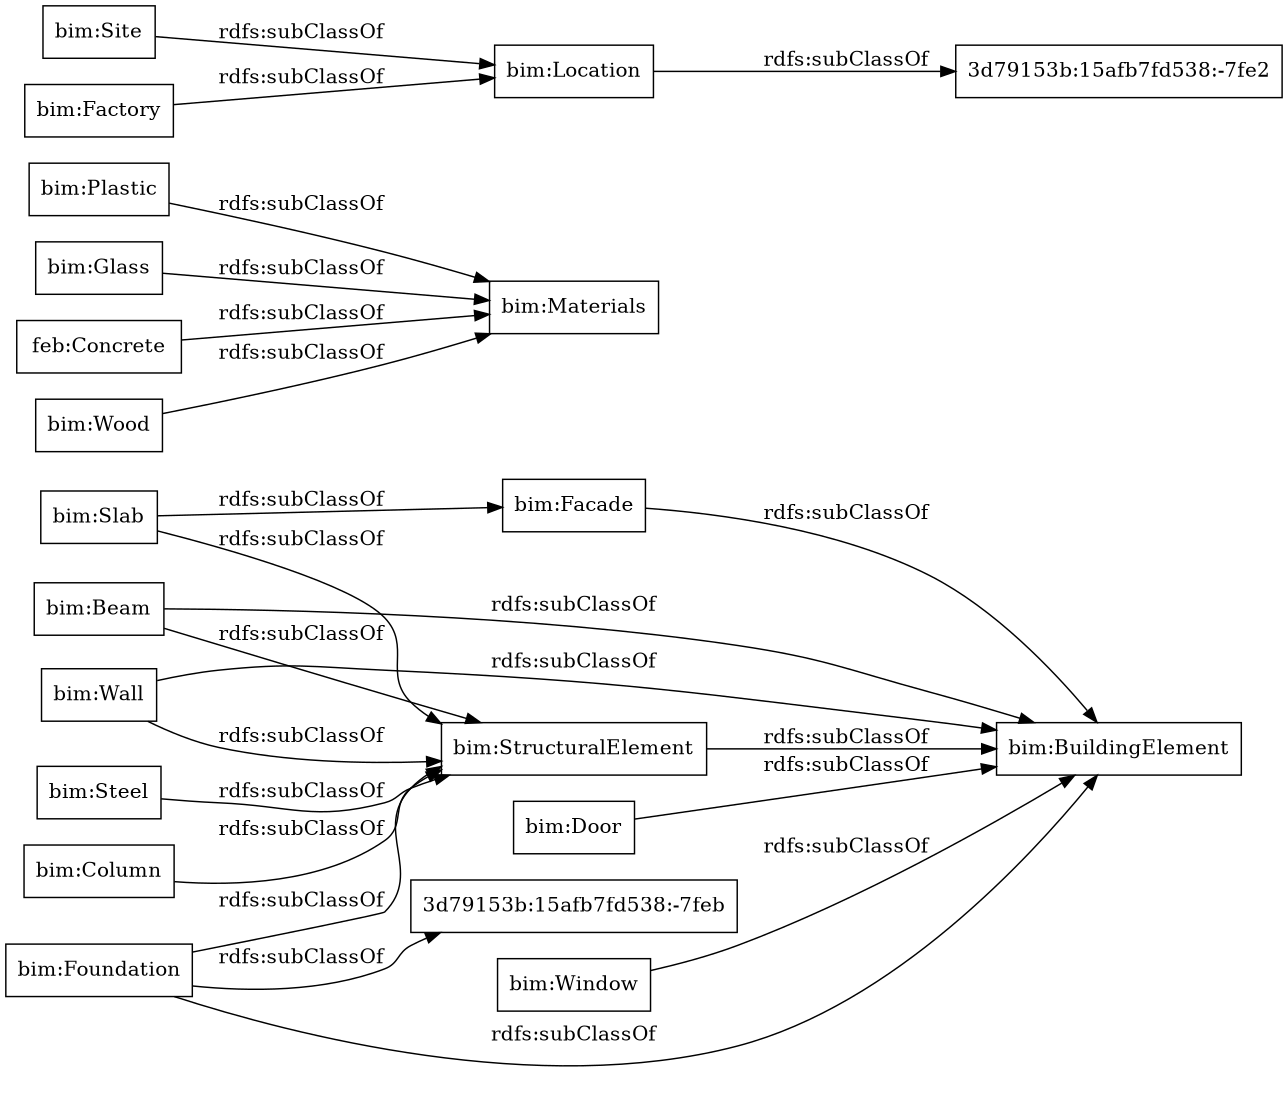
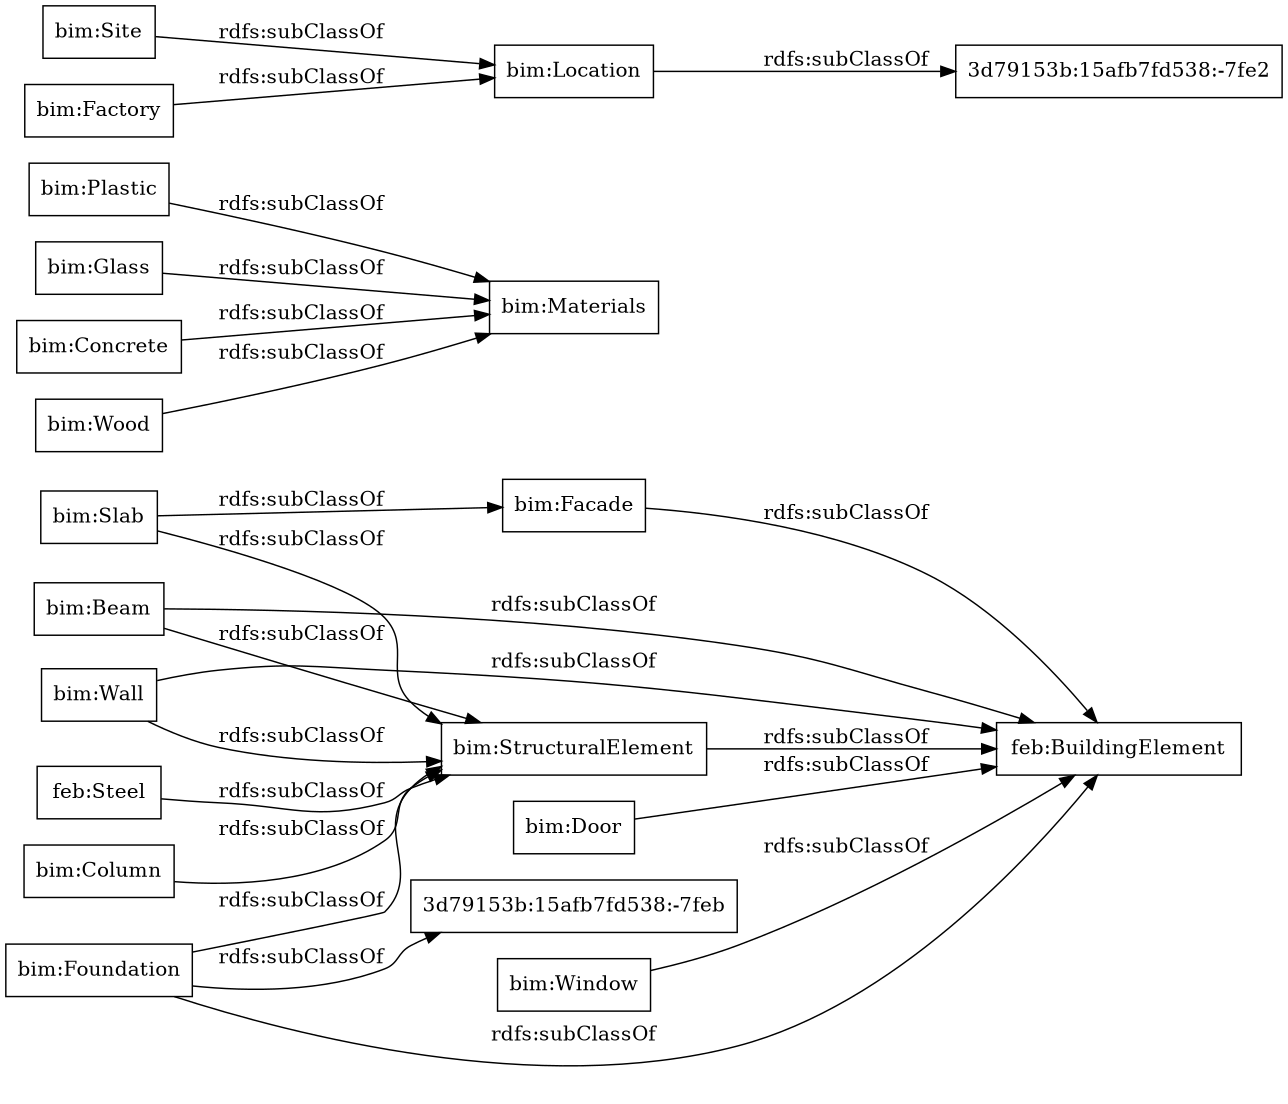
node "feb:Concrete": label "feb:Concrete" -> "bim:Concrete"
node "bim:BuildingElement": label "bim:BuildingElement" -> "feb:BuildingElement"
node "bim:Steel": label "bim:Steel" -> "feb:Steel"
